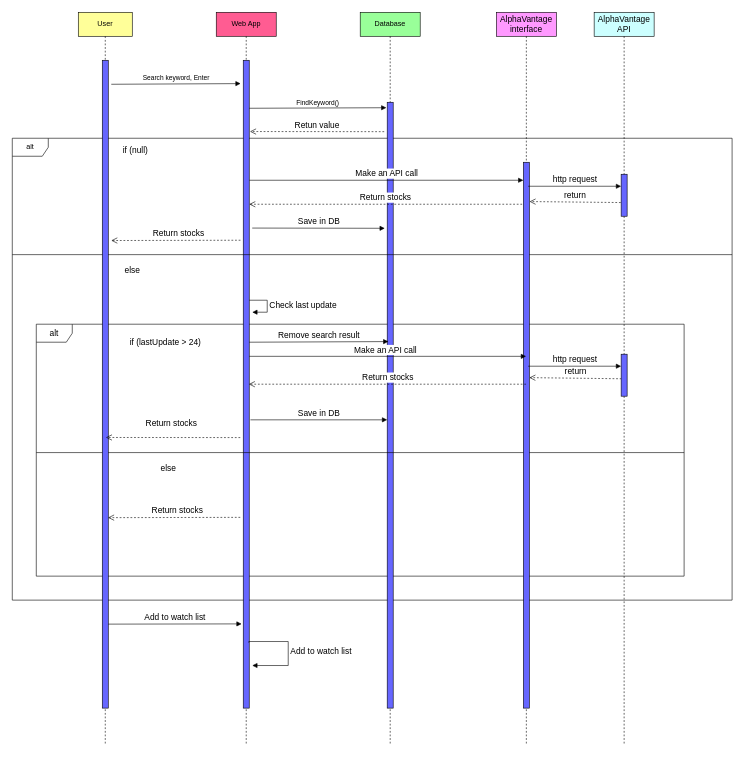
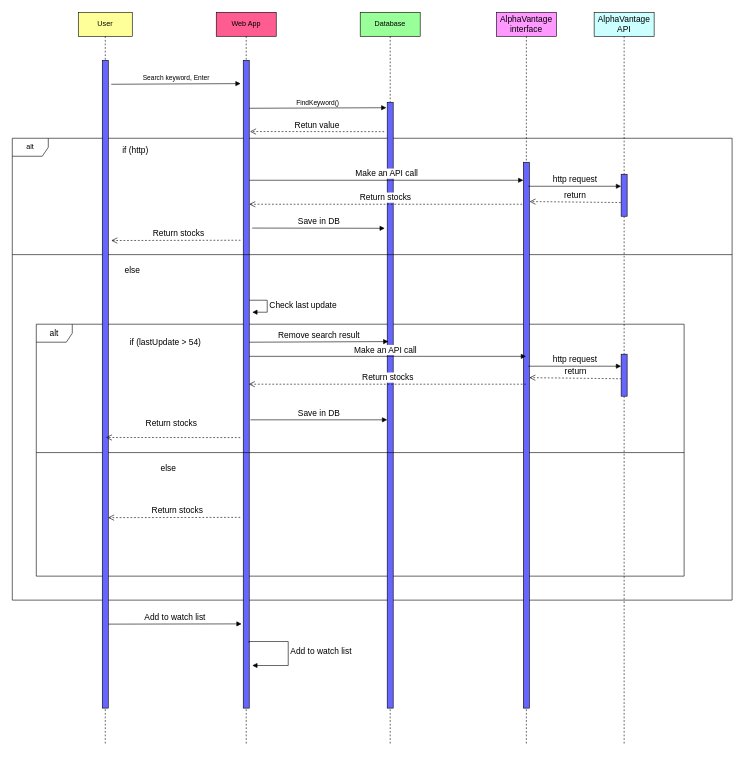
node "if (null)": label "if (null)" -> "if (http)"
node "if (lastUpdate > 24)": label "if (lastUpdate > 24)" -> "if (lastUpdate > 54)"
